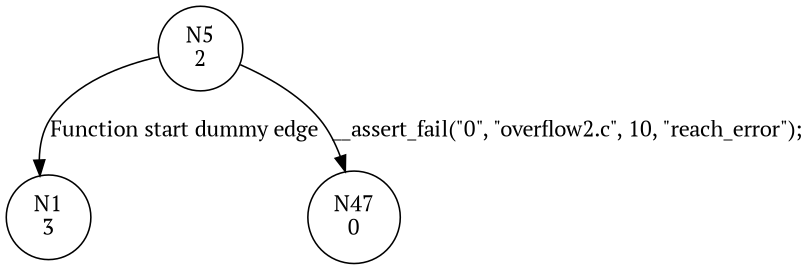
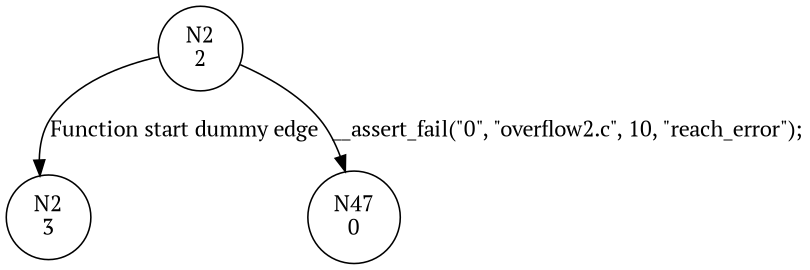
node "N5 2": label "N5 2" -> "N2 2"
node "N1 3": label "N1 3" -> "N2 3"
